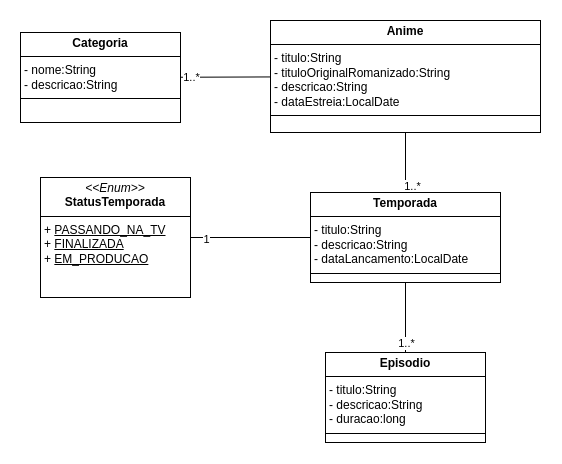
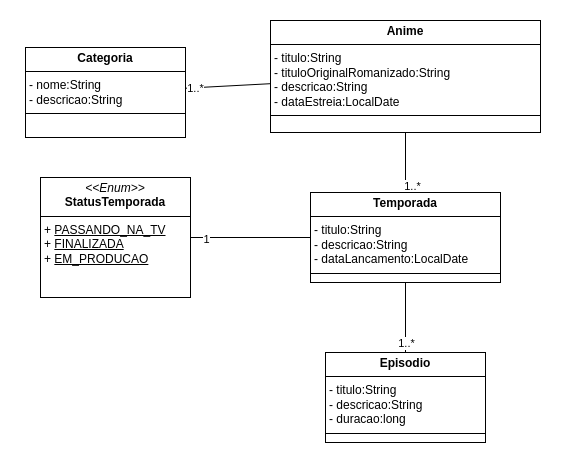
node "Categoria - nome:String - descricao:String": moved (101, 78) -> (106, 93)
